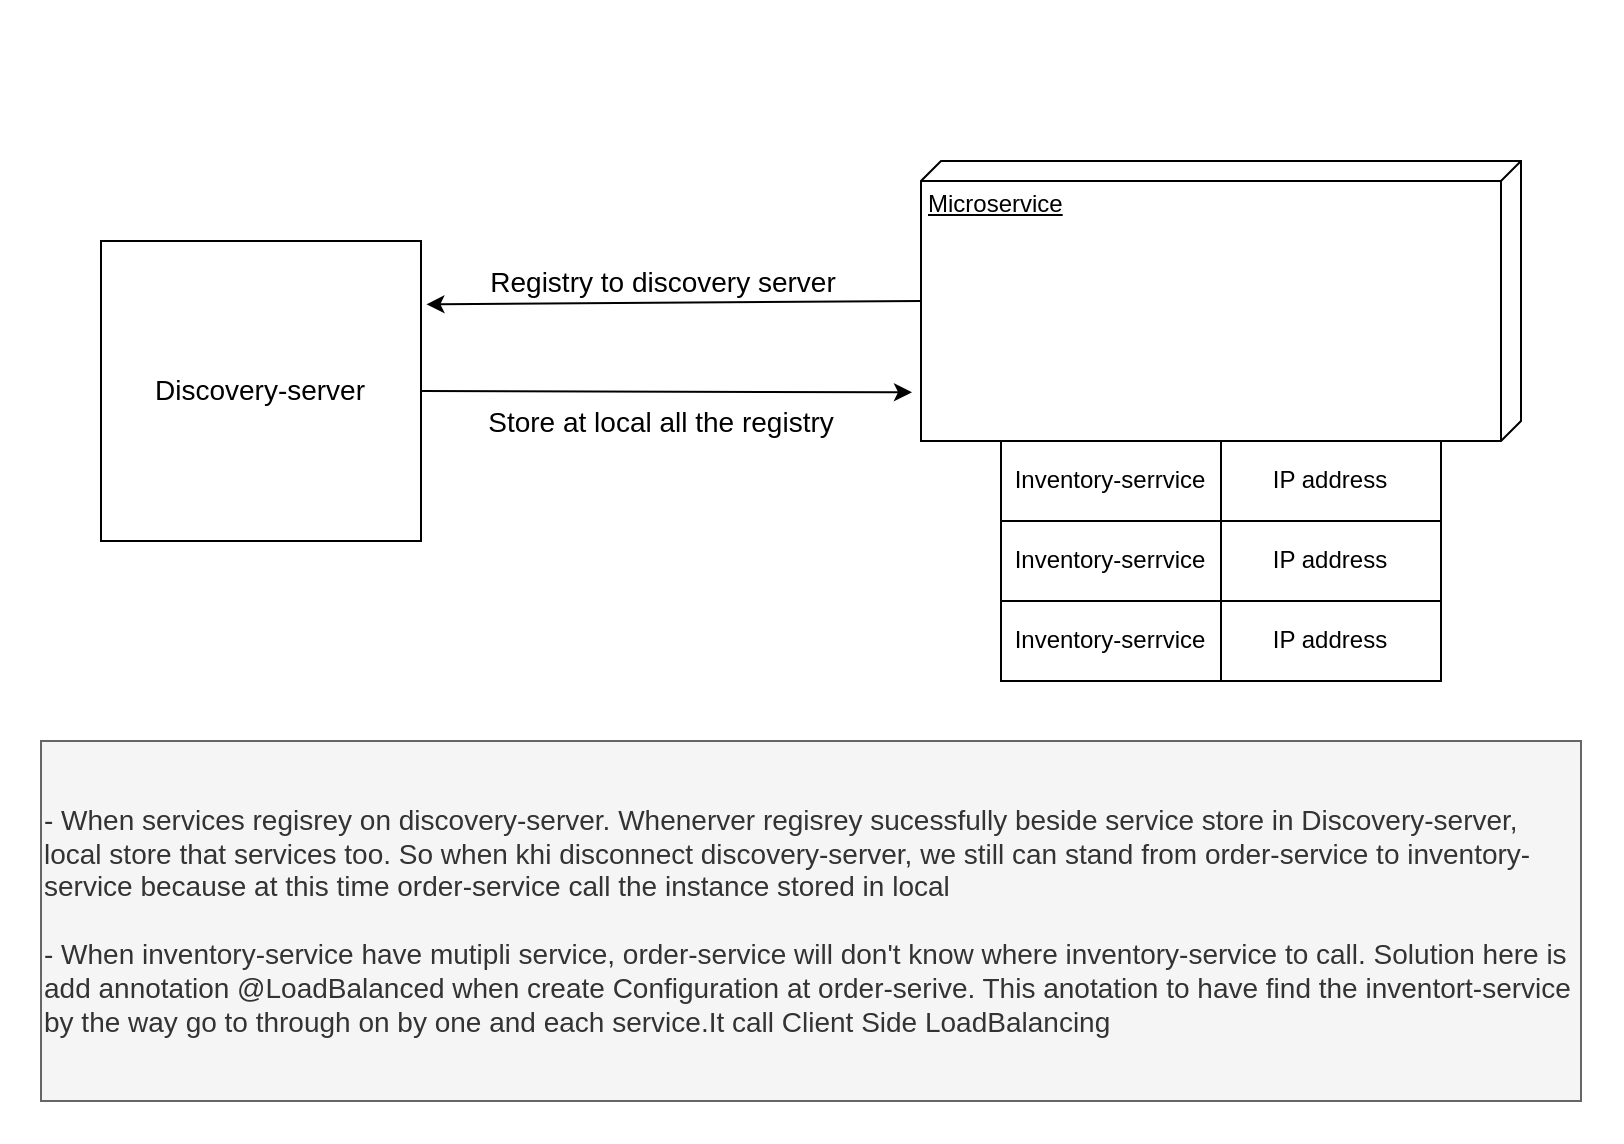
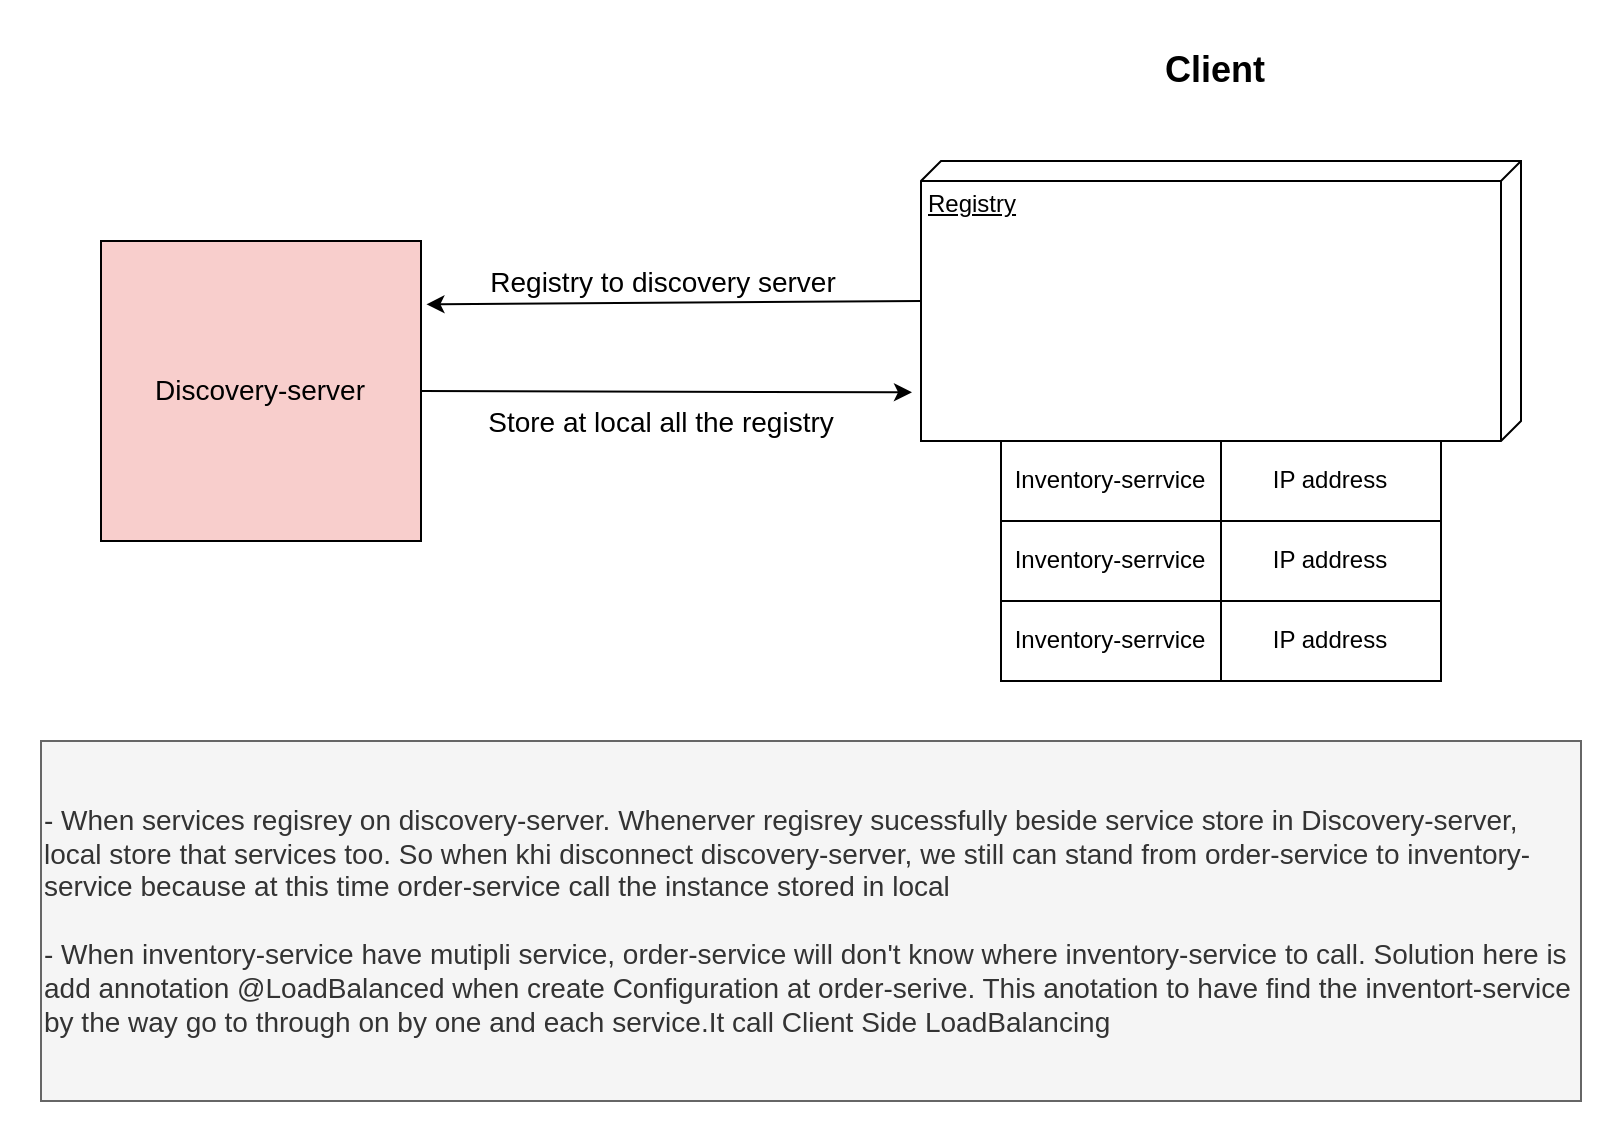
node "Client": added
node "Microservice": label "Microservice" -> "Registry"
node "Discovery-server": fillcolor #ffffff -> #f8cecc
